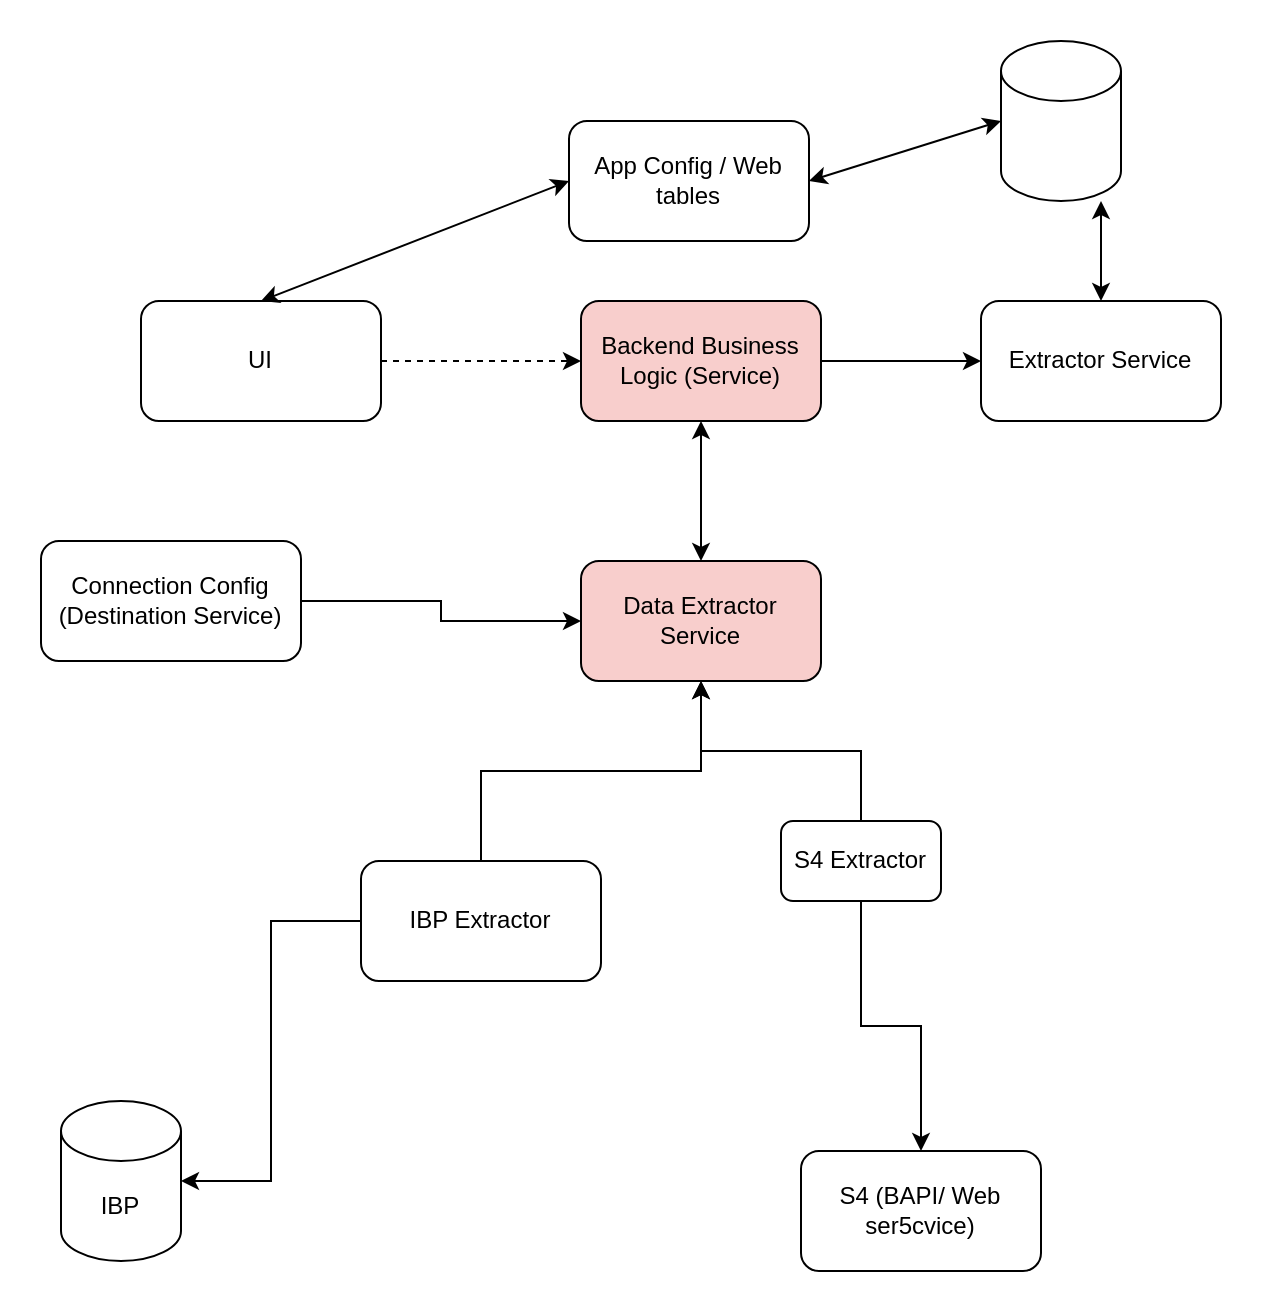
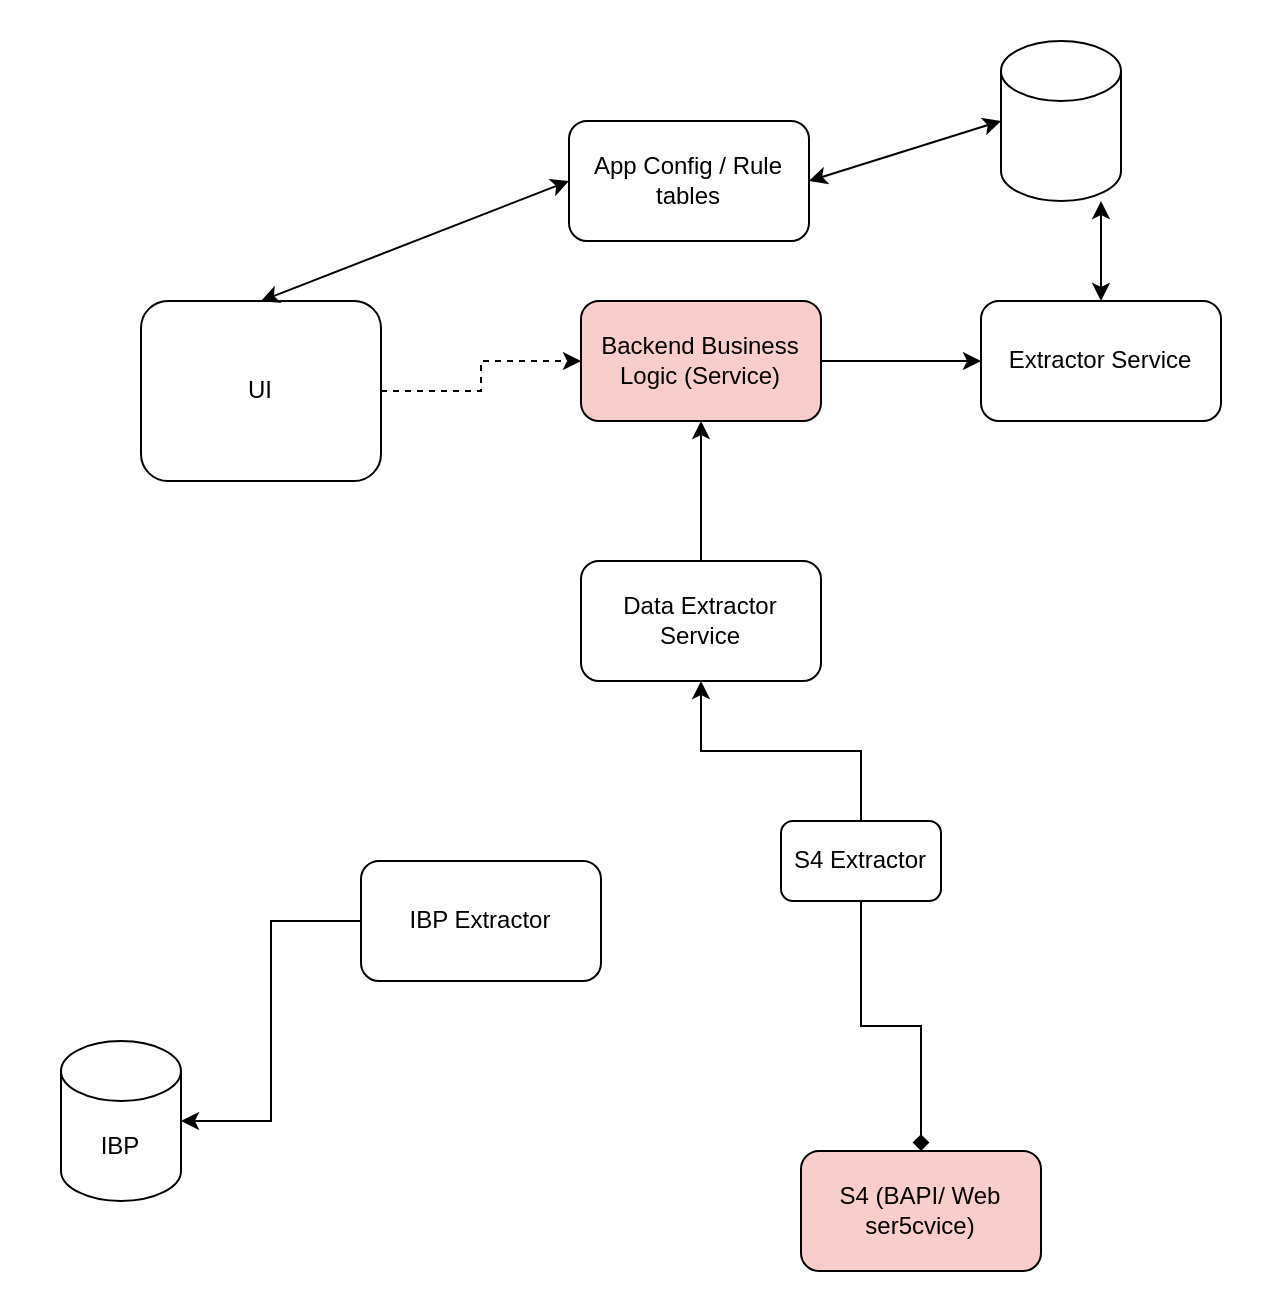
node "App Config / Web tables": label "App Config / Web tables" -> "App Config / Rule tables"
node "UI": size 240x120 -> 240x180
edge "Backend Business Logic (Service)" -- "Data Extractor Service": arrowhead classic -> none
node "Connection Config (Destination Service)": removed
edge "Connection Config (Destination Service)" -> "Data Extractor Service": removed
node "Data Extractor Service": fillcolor #f8cecc -> #ffffff
edge "IBP Extractor" -> "Data Extractor Service": removed
edge "S4 Extractor" -> "S4 (BAPI/ Web ser5cvice)": arrowhead classic -> diamond
node "IBP": moved (121, 1181) -> (121, 1121)
node "S4 (BAPI/ Web ser5cvice)": fillcolor #ffffff -> #f8cecc
